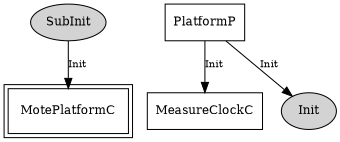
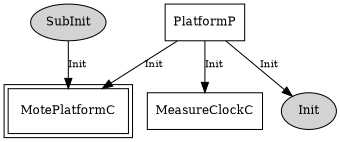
edge "PlatformP" -> "MotePlatformC": added, label "Init"
